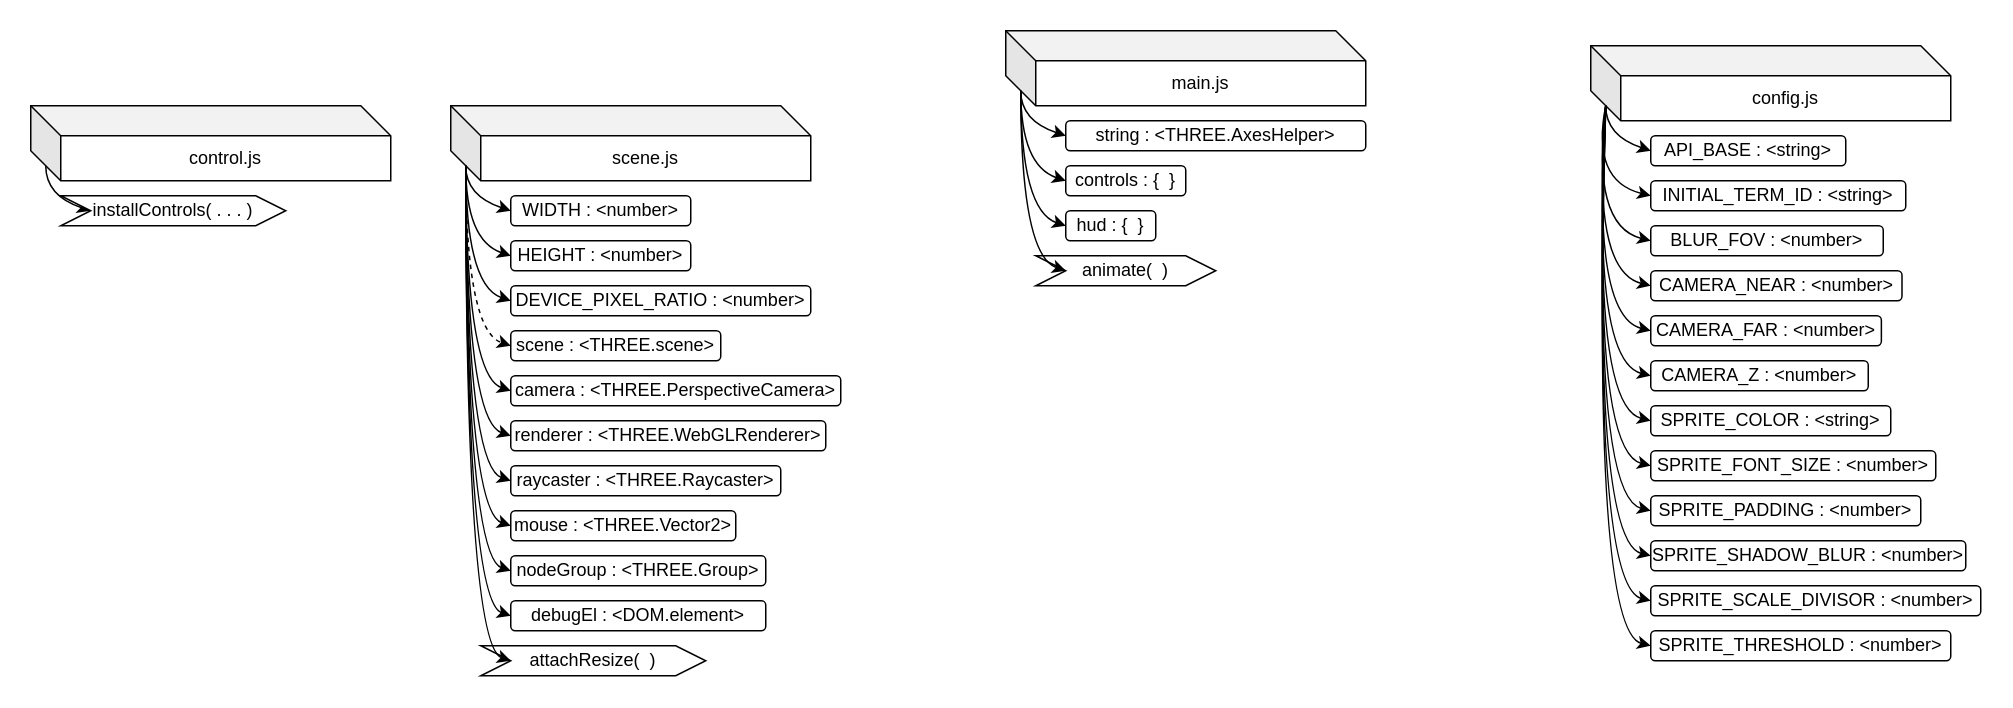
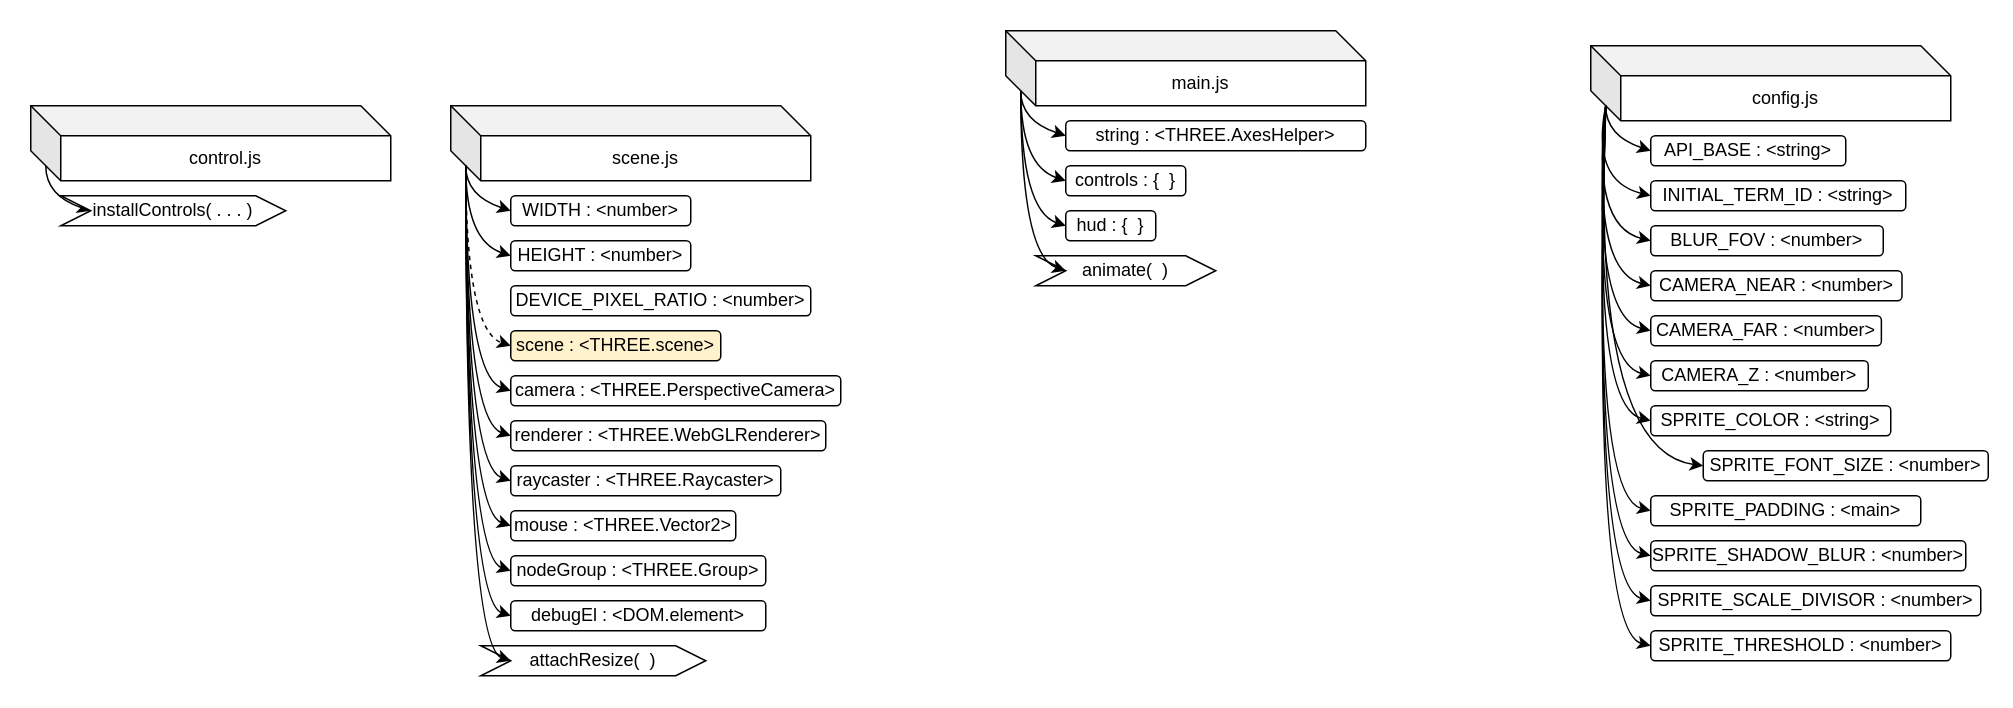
edge "scene.js" -> "DEVICE_PIXEL_RATIO : <number>": removed
node "scene : <THREE.scene>": fillcolor #ffffff -> #fff2cc
node "SPRITE_FONT_SIZE : <number>": moved (1793, 466) -> (1846, 466)
node "SPRITE_PADDING : <number>": label "SPRITE_PADDING : <number>" -> "SPRITE_PADDING : <main>"
